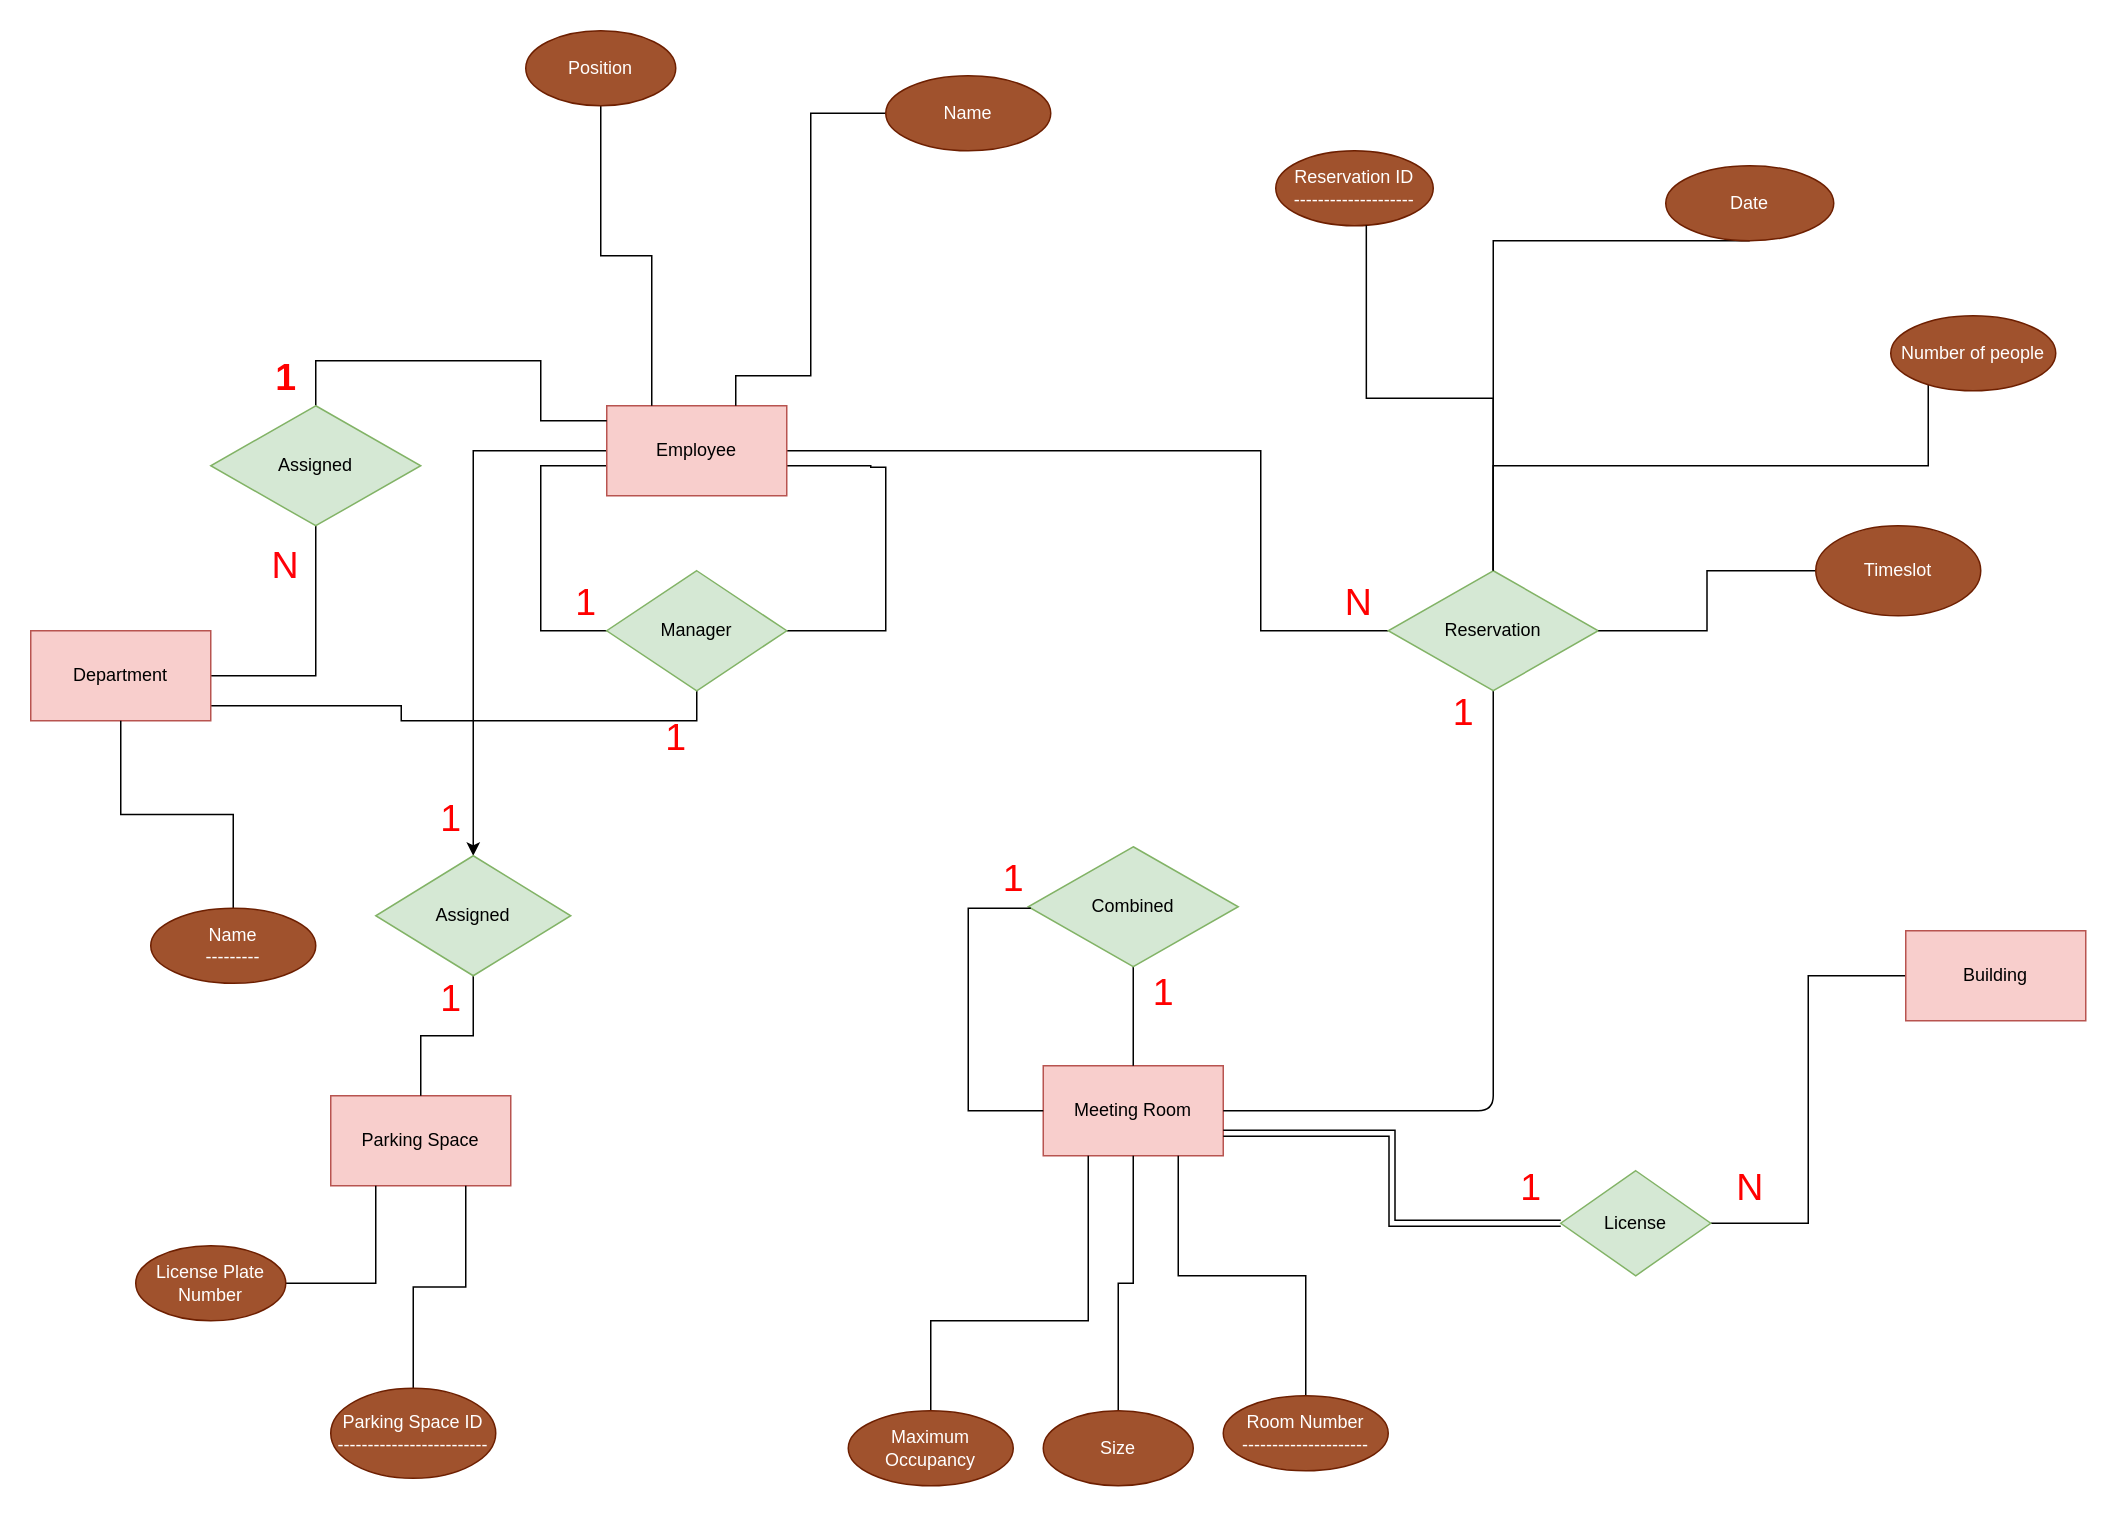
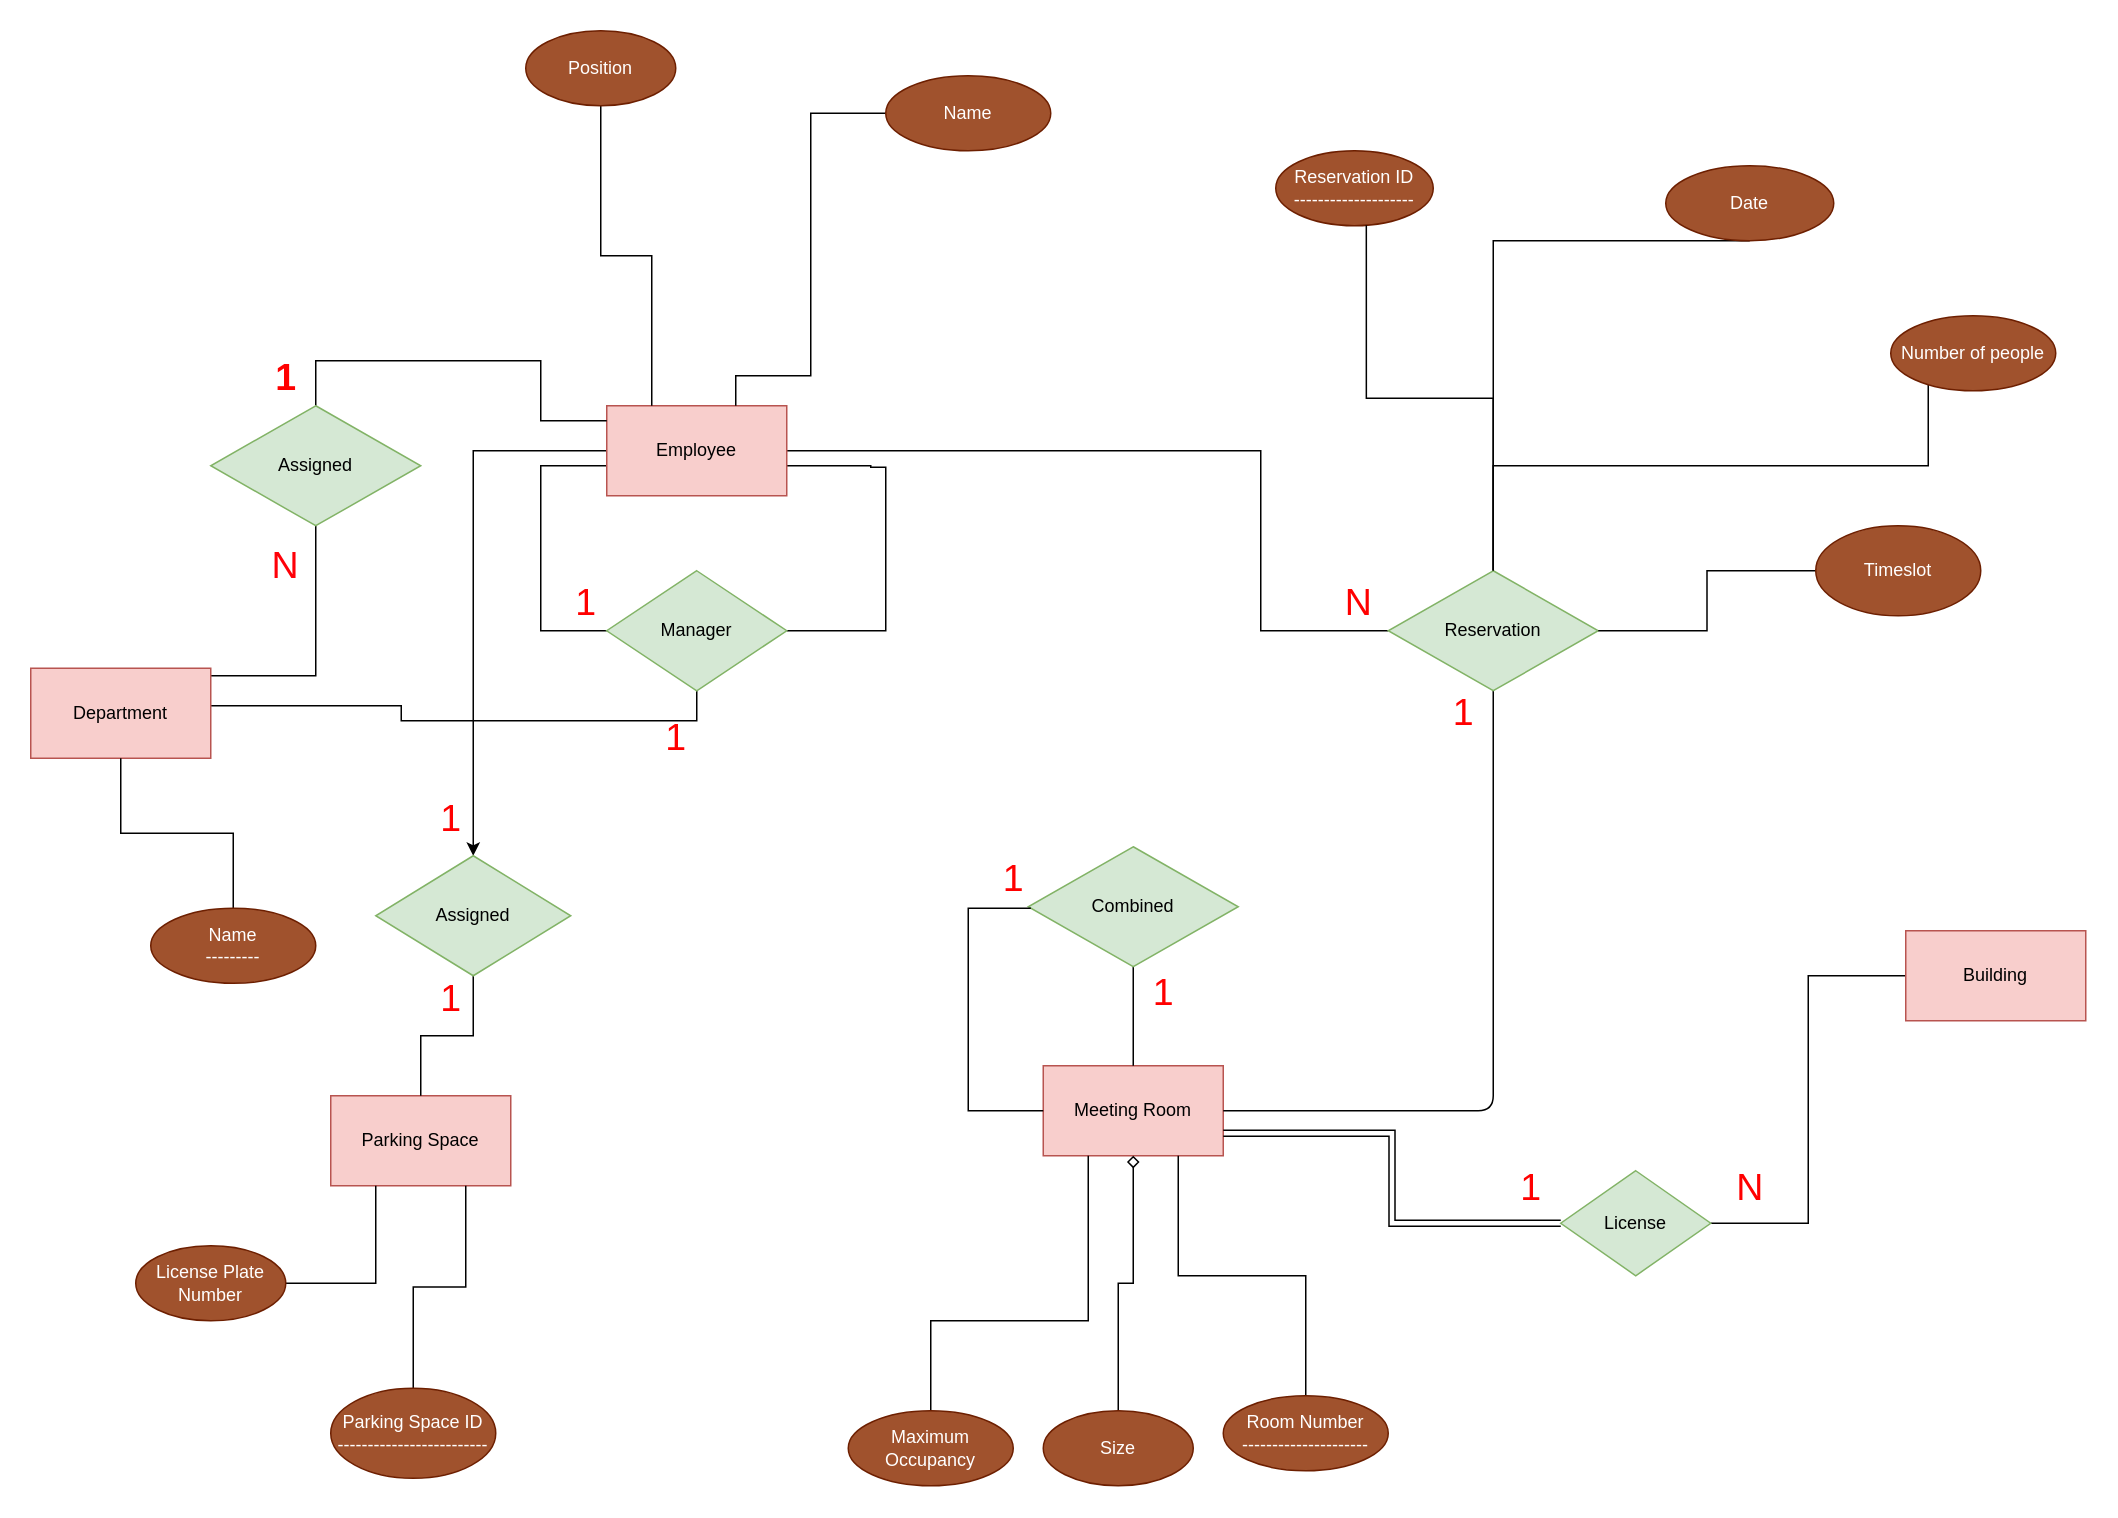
node "Department": moved (121, 676) -> (121, 713)
edge "Meeting Room" -- "Size": arrowhead none -> diamond
